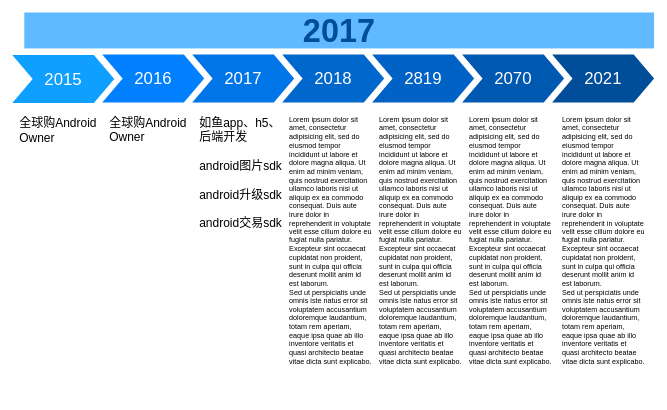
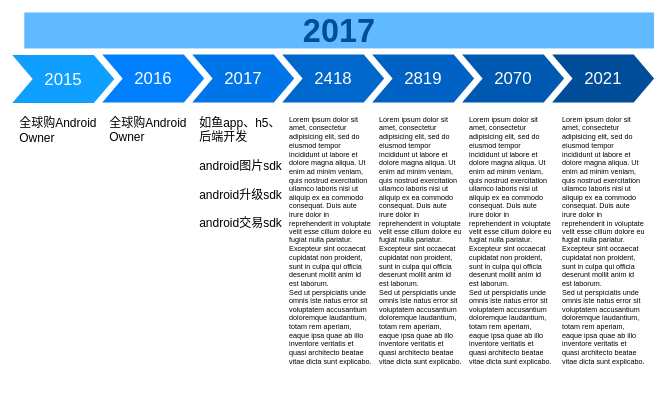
node "2018": label "2018" -> "2418"
